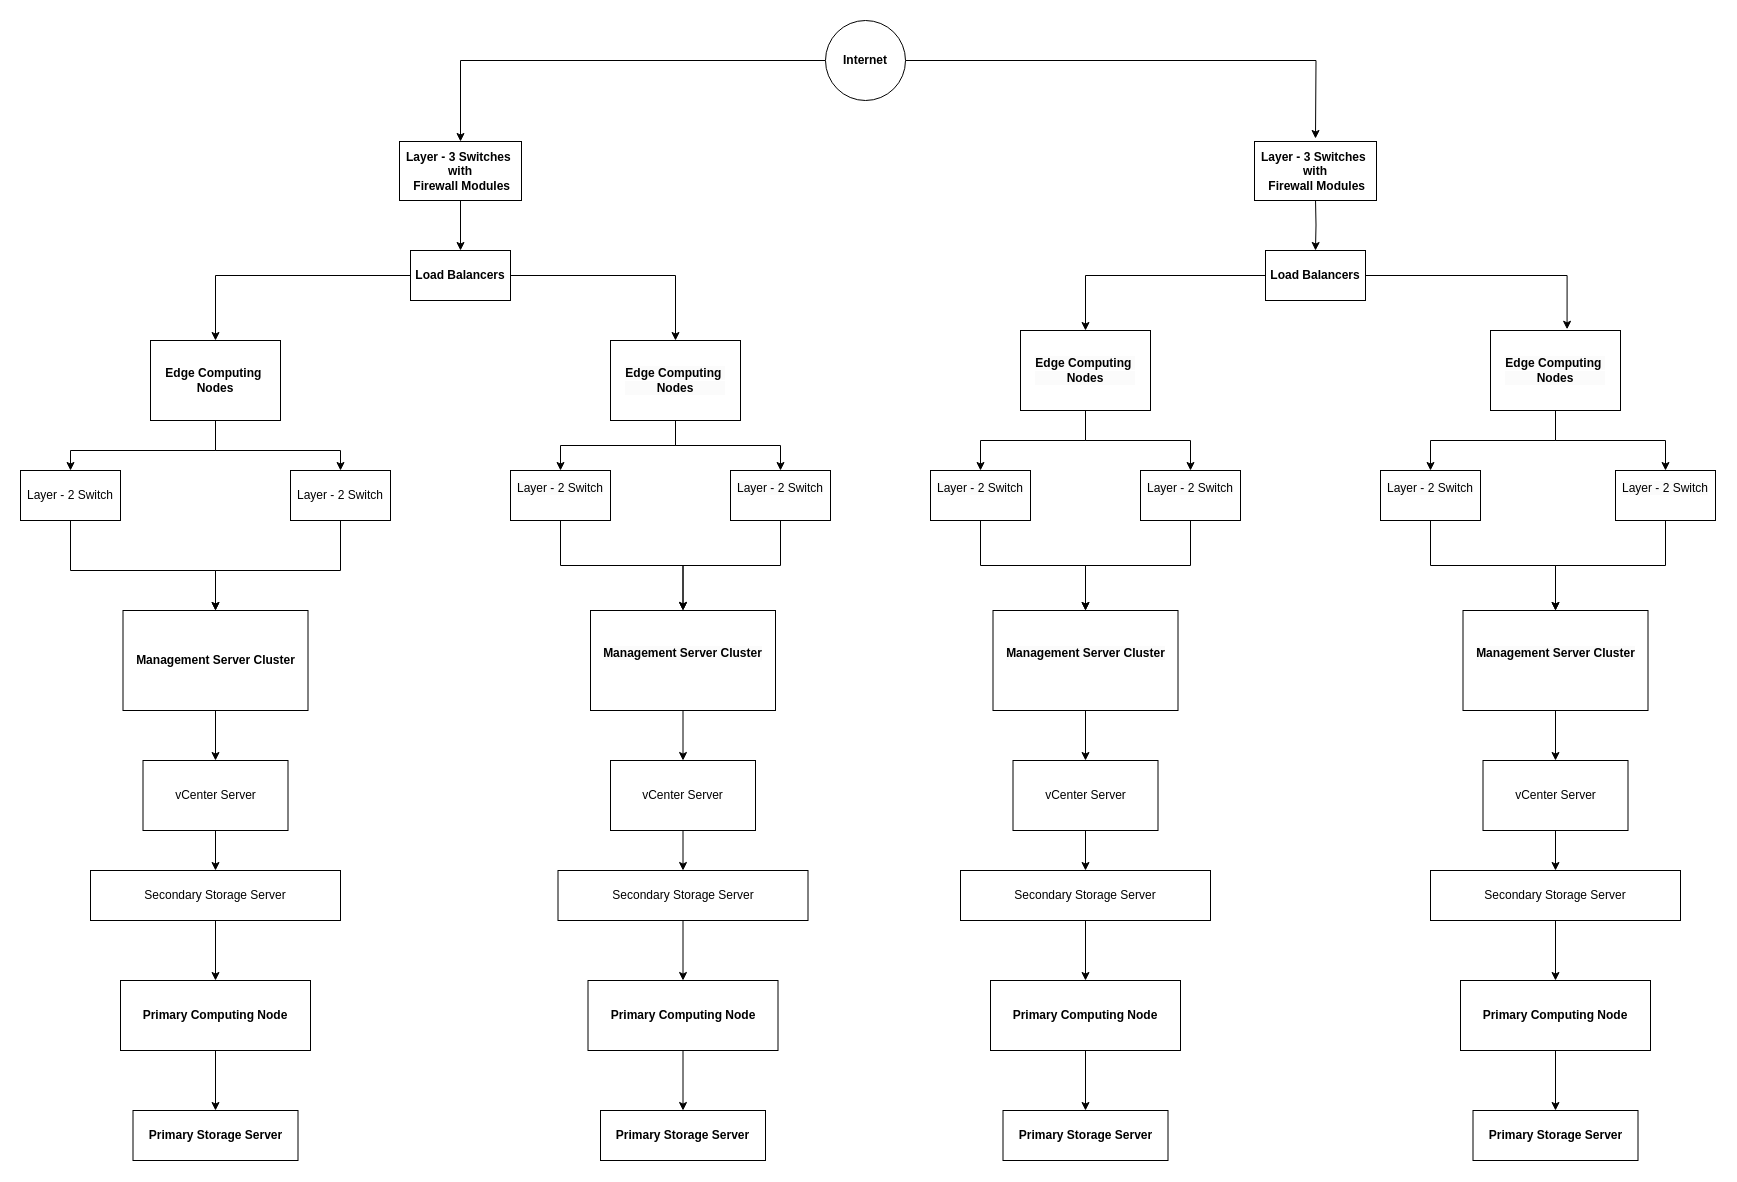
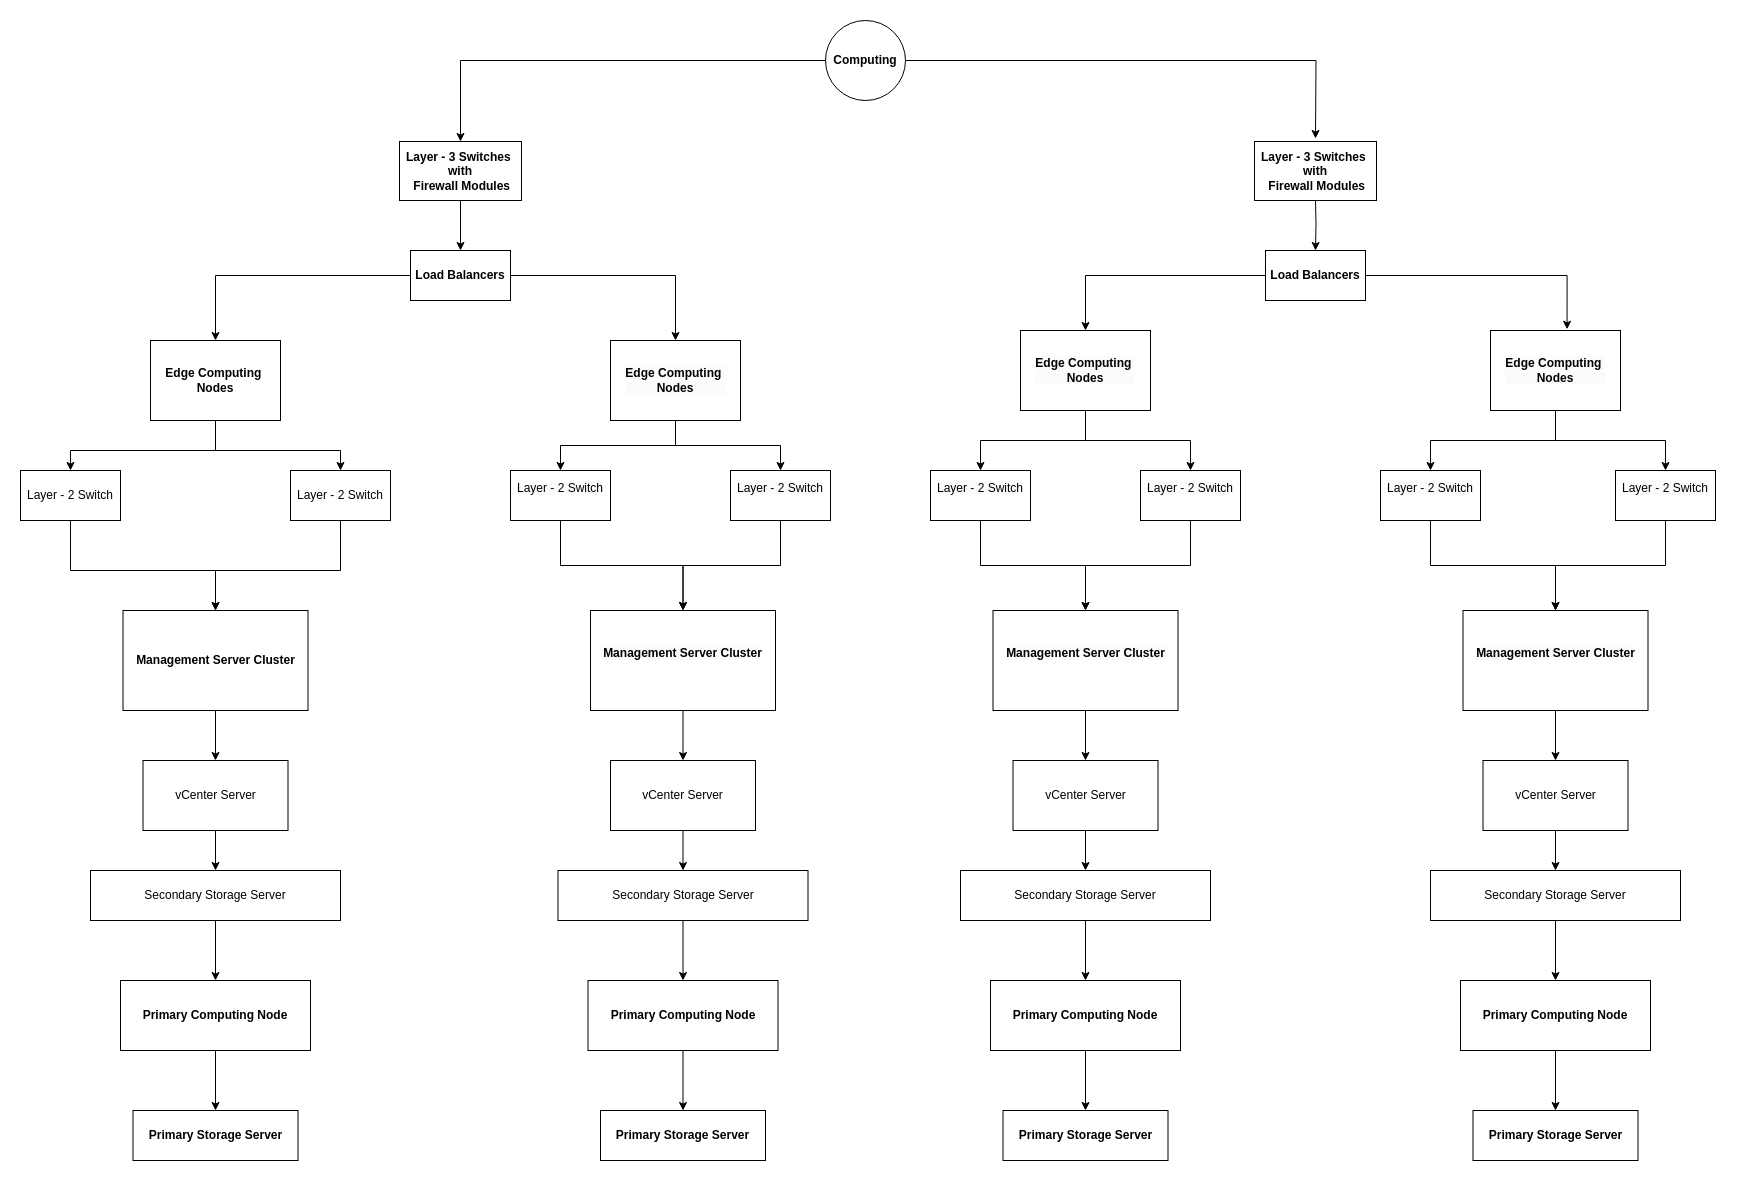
node "Internet": label "Internet" -> "Computing"
